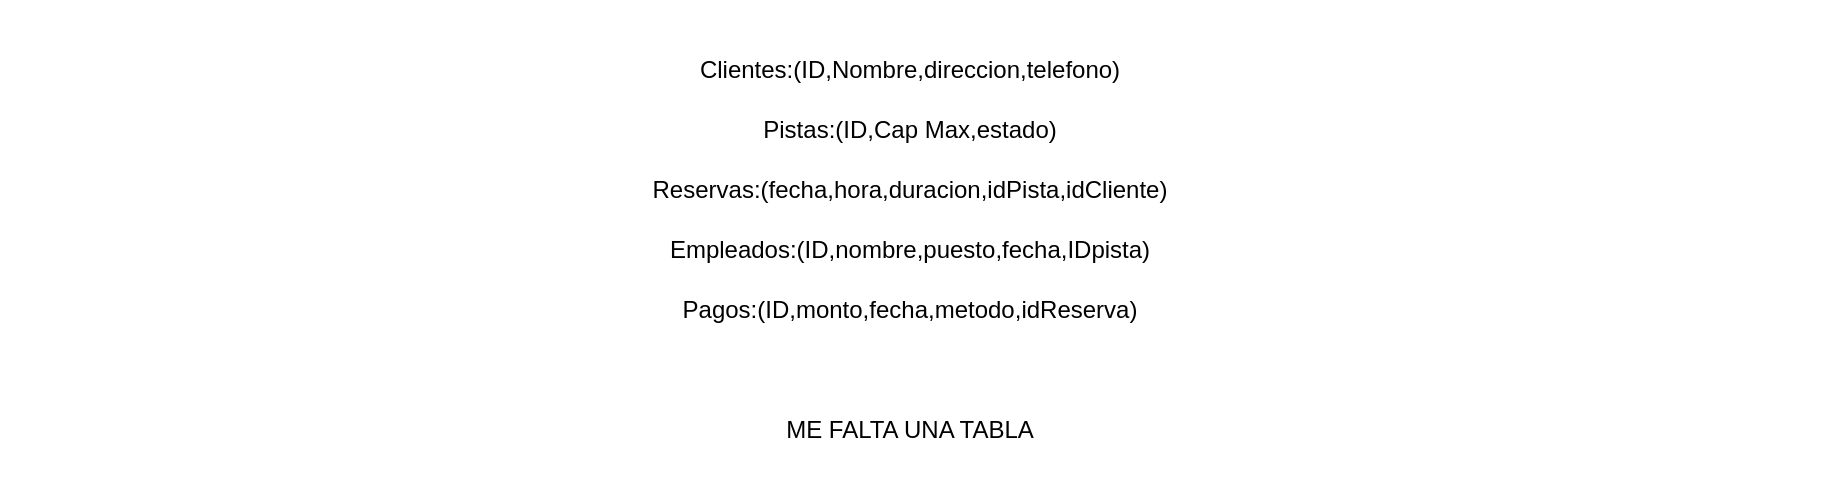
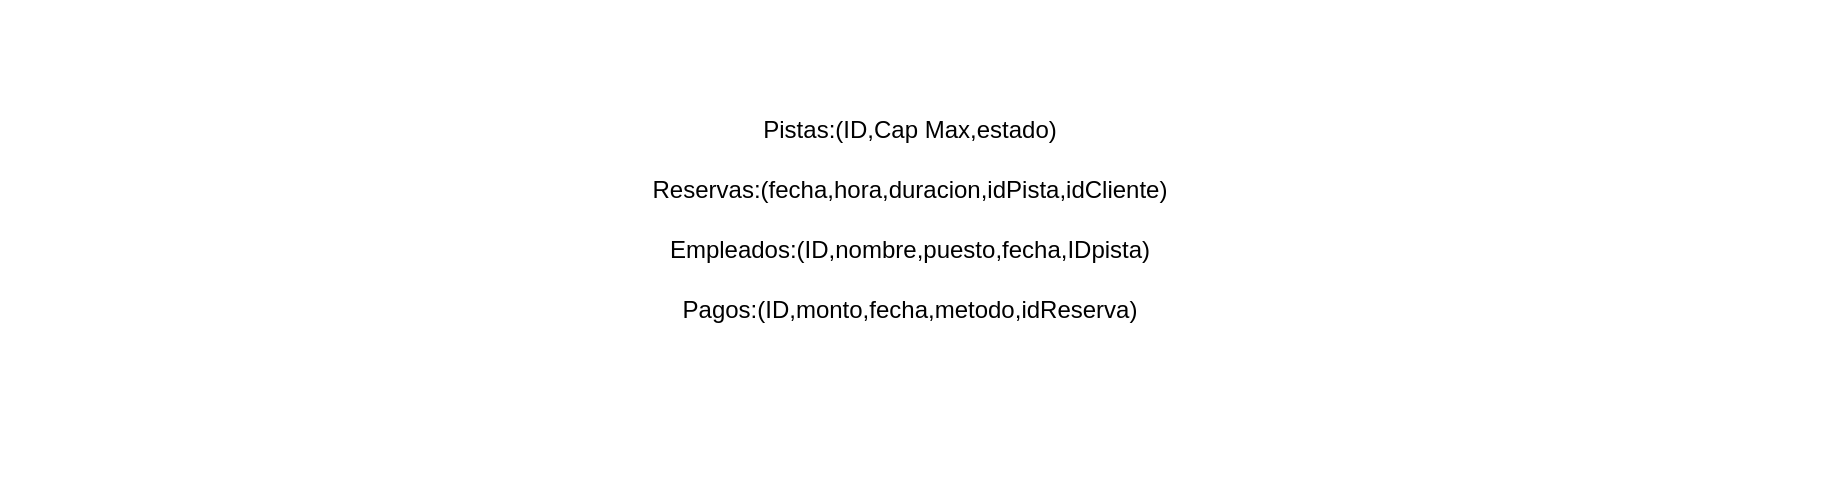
node "Clientes:(ID,Nombre,direccion,telefono)": removed
node "ME FALTA UNA TABLA": removed
